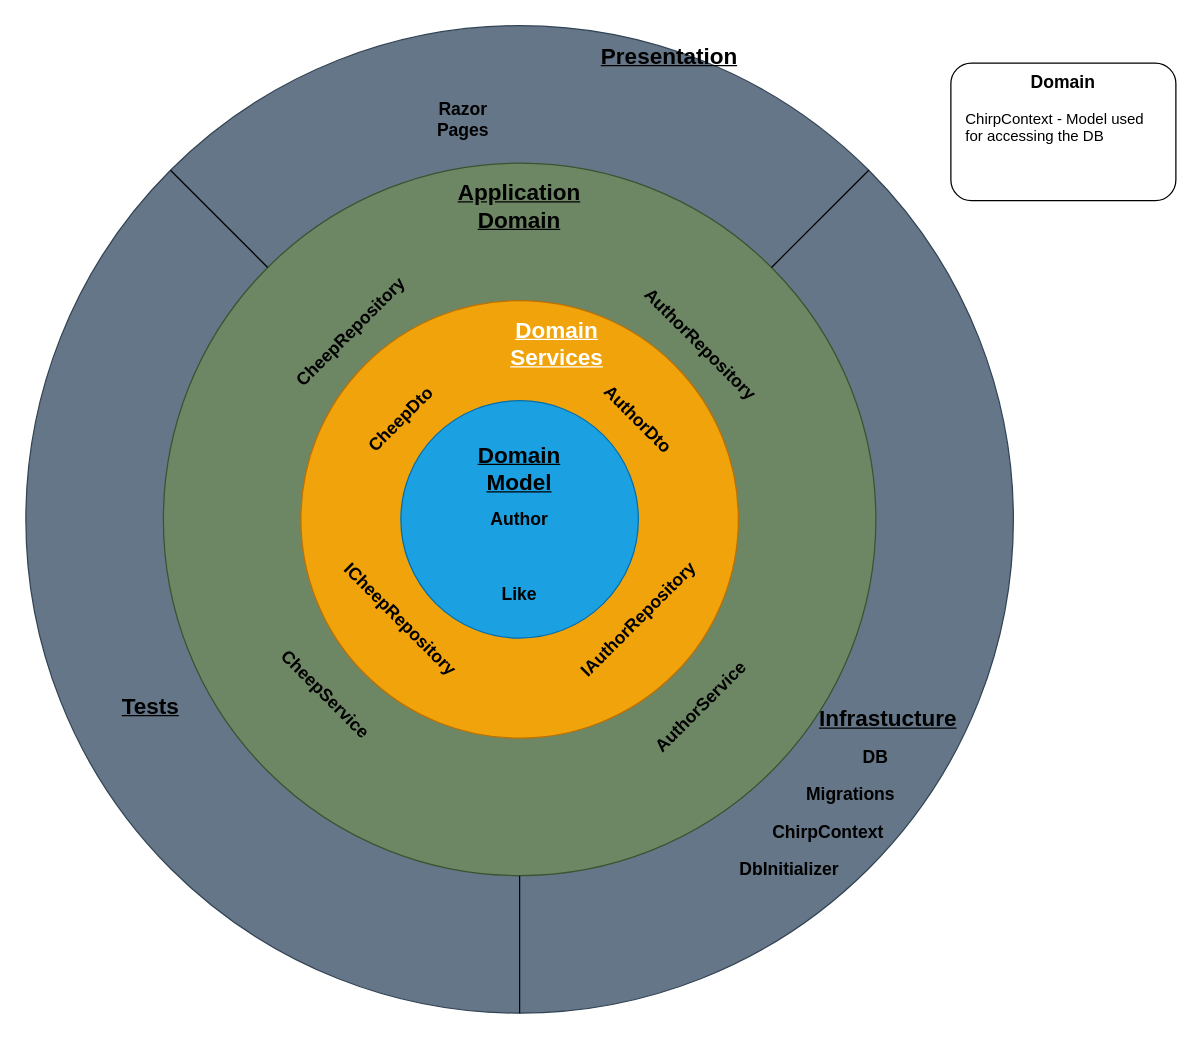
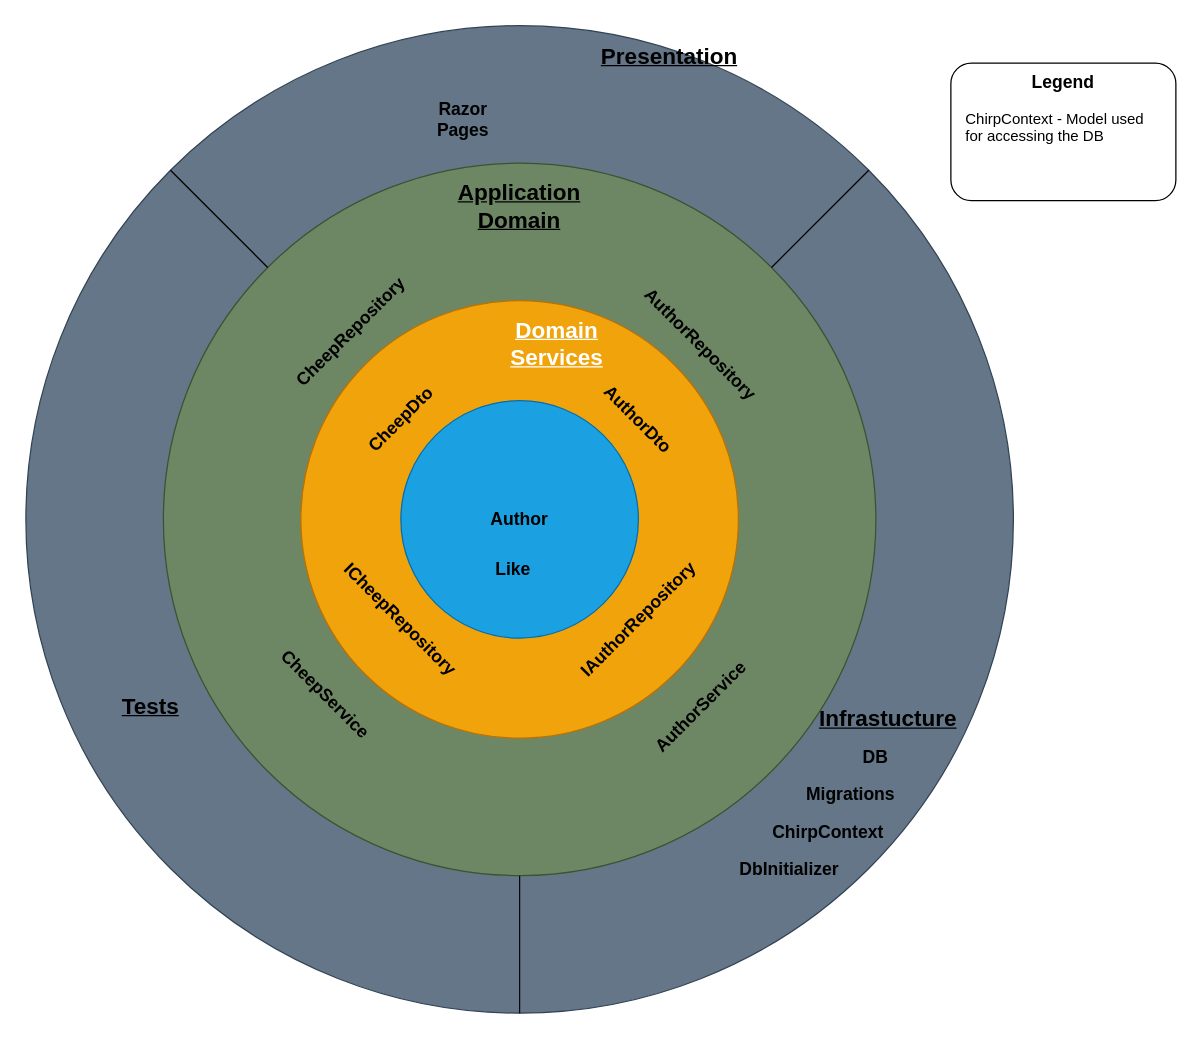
node "Domain": label "Domain" -> "Legend"
node "Domain Model": removed
node "Like": moved (519, 594) -> (513, 569)
